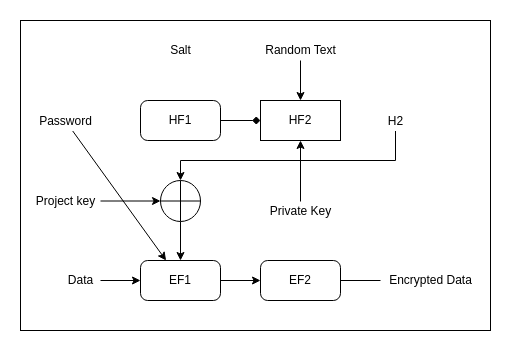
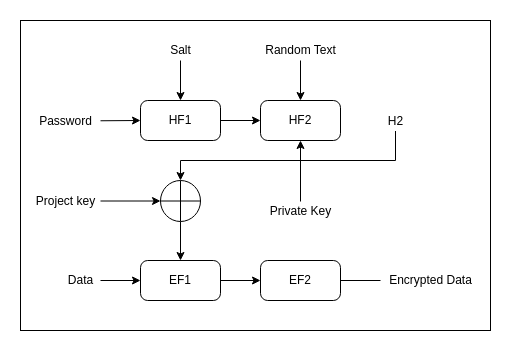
edge "Salt" -> "HF1": added
edge "HF1" -> "HF2": arrowhead diamond -> classic
node "HF2": shape rectangle -> rounded rectangle
edge "Password" -> "EF1": now "Password" -> "HF1"
